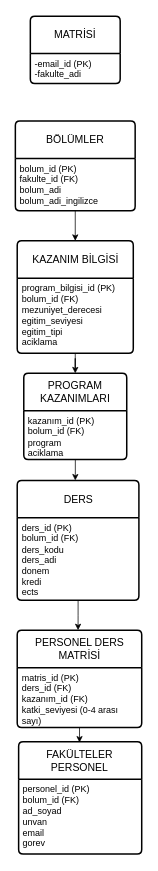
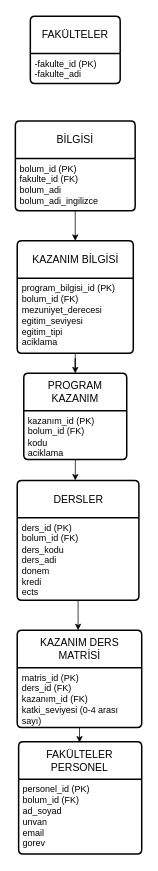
node "MATRİSİ": label "MATRİSİ" -> "FAKÜLTELER"
node "-email_id (PK) -fakulte_adi": label "-email_id (PK) -fakulte_adi" -> "-fakulte_id (PK) -fakulte_adi"
node "BÖLÜMLER": label "BÖLÜMLER" -> "BİLGİSİ"
node "PROGRAM KAZANIMLARI": label "PROGRAM KAZANIMLARI" -> "PROGRAM KAZANIM"
node "kazanım_id (PK) bolum_id (FK) program aciklama": label "kazanım_id (PK) bolum_id (FK) program aciklama" -> "kazanım_id (PK) bolum_id (FK) kodu aciklama"
node "DERS": label "DERS" -> "DERSLER"
node "PERSONEL DERS MATRİSİ": label "PERSONEL DERS MATRİSİ" -> "KAZANIM DERS MATRİSİ"
